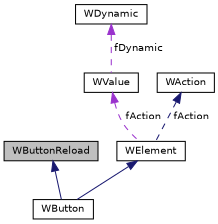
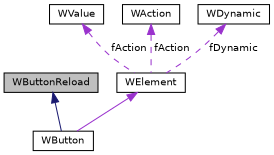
edge "WValue" -> "WDynamic": now "WElement" -> "WDynamic"
edge "WElement" -> "WAction": color midnightblue -> darkorchid3
edge "WButton" -> "WElement": color midnightblue -> darkorchid3
